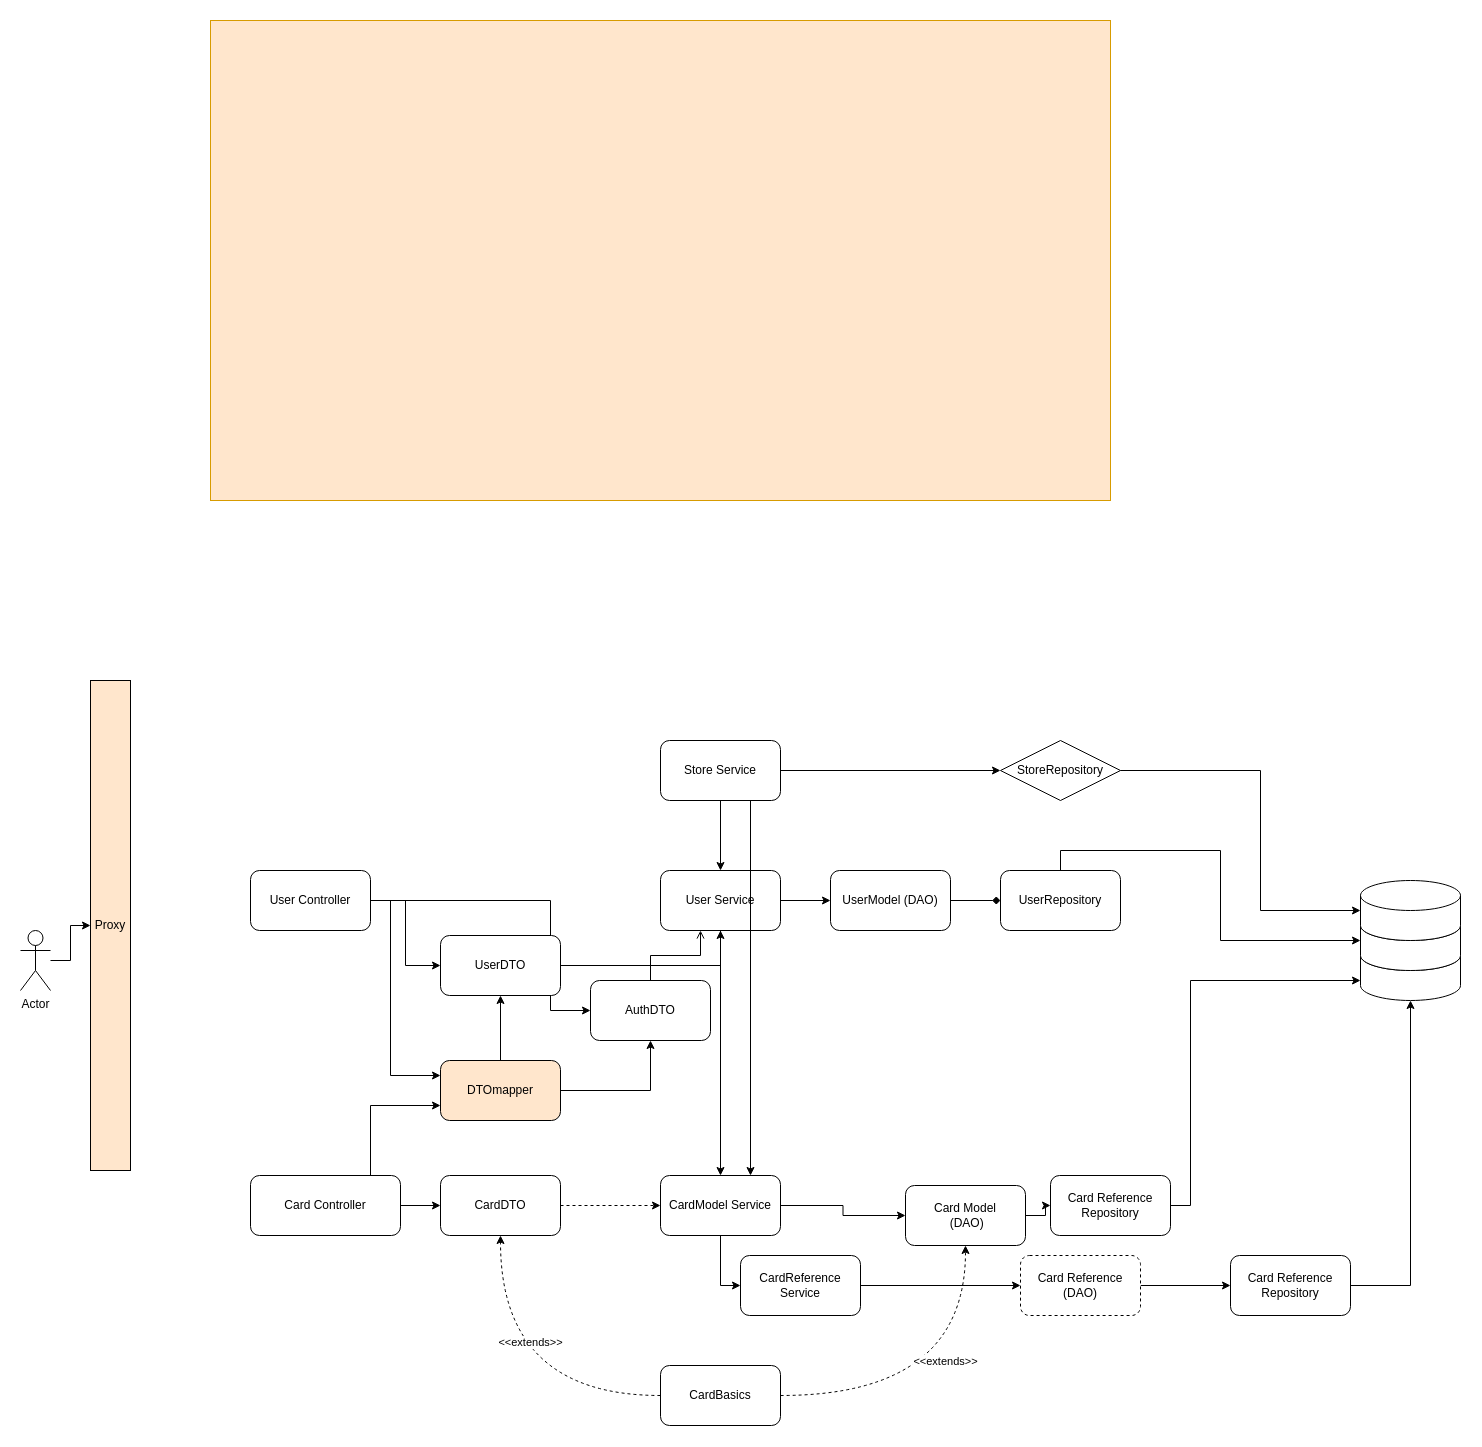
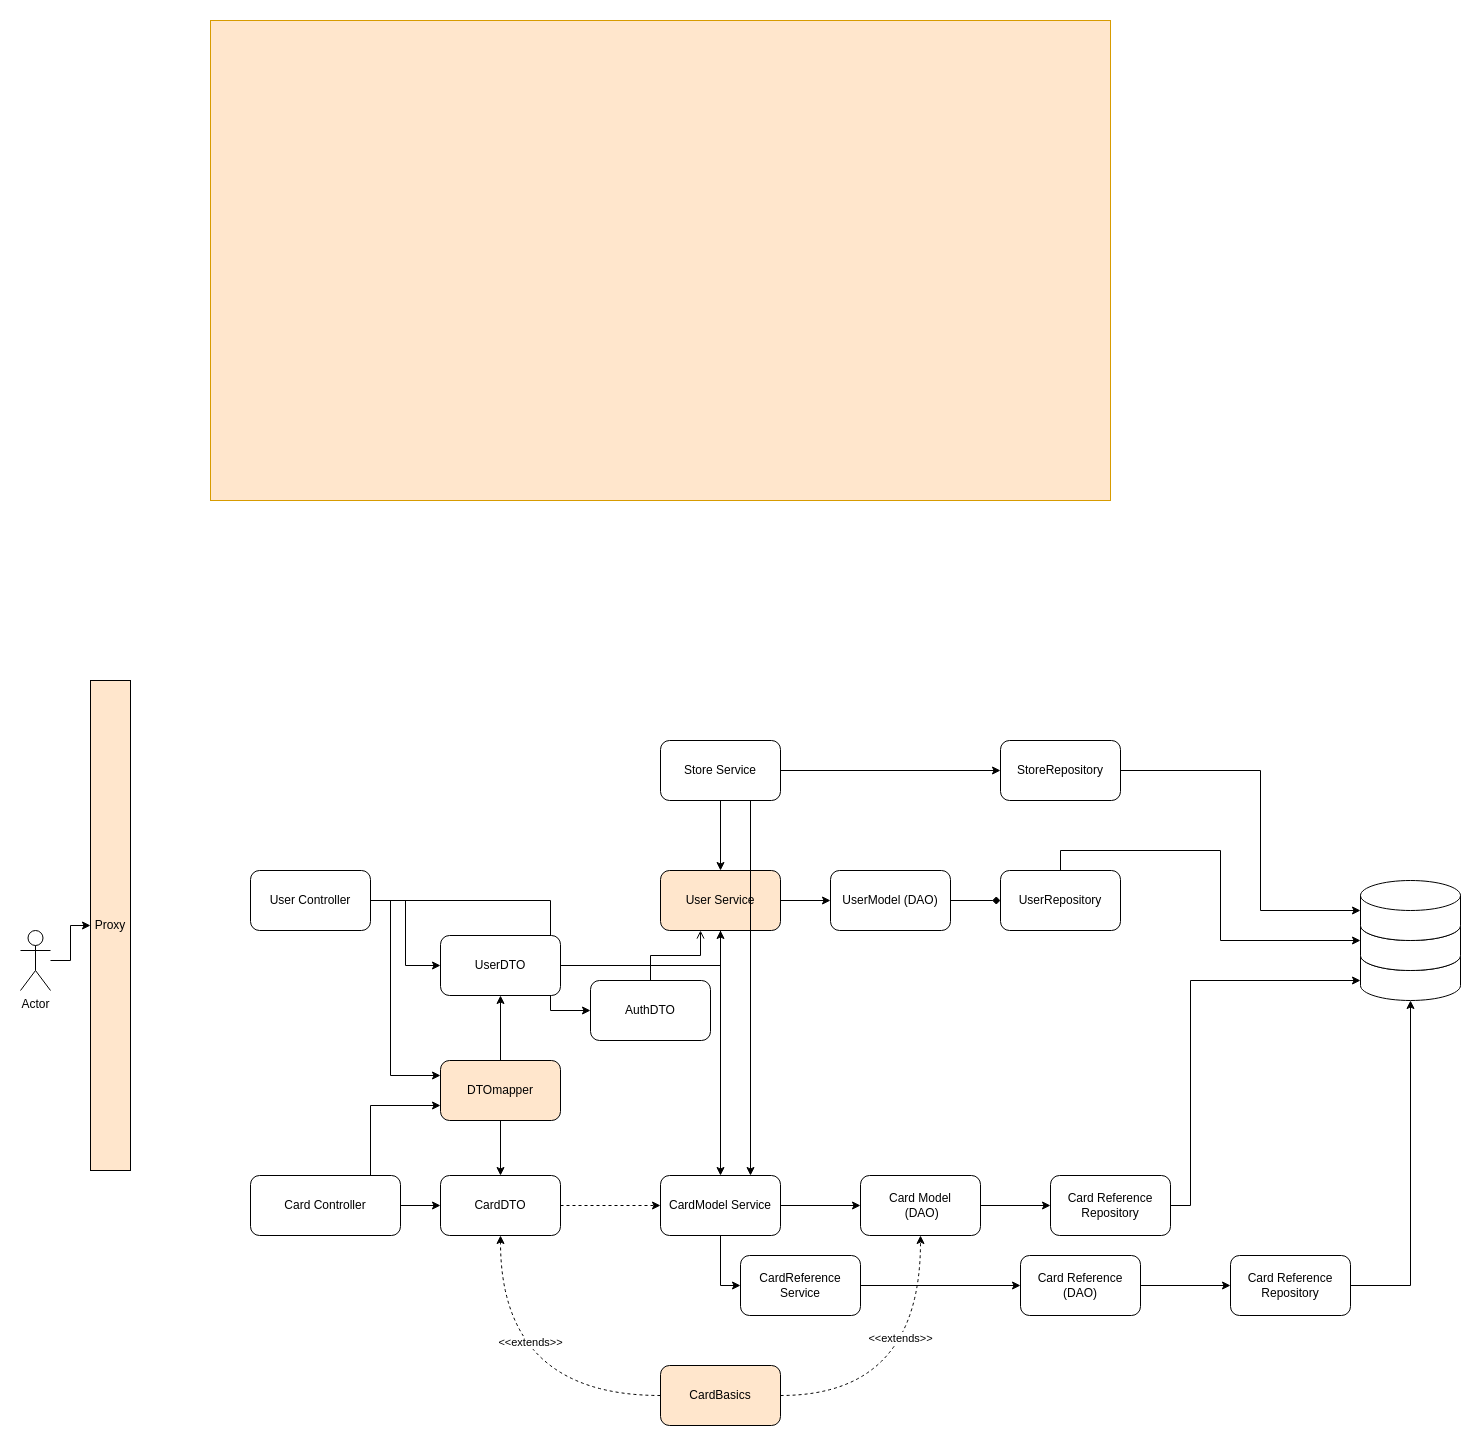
node "StoreRepository": shape diamond -> rounded rectangle
node "User Service": fillcolor #ffffff -> #ffe6cc
edge "DTOmapper" -> "AuthDTO": now "DTOmapper" -> "CardDTO"
node "Card Model (DAO)": moved (966, 1216) -> (921, 1206)
node "Card Reference (DAO)": style dashed -> solid
node "CardBasics": fillcolor #ffffff -> #ffe6cc
